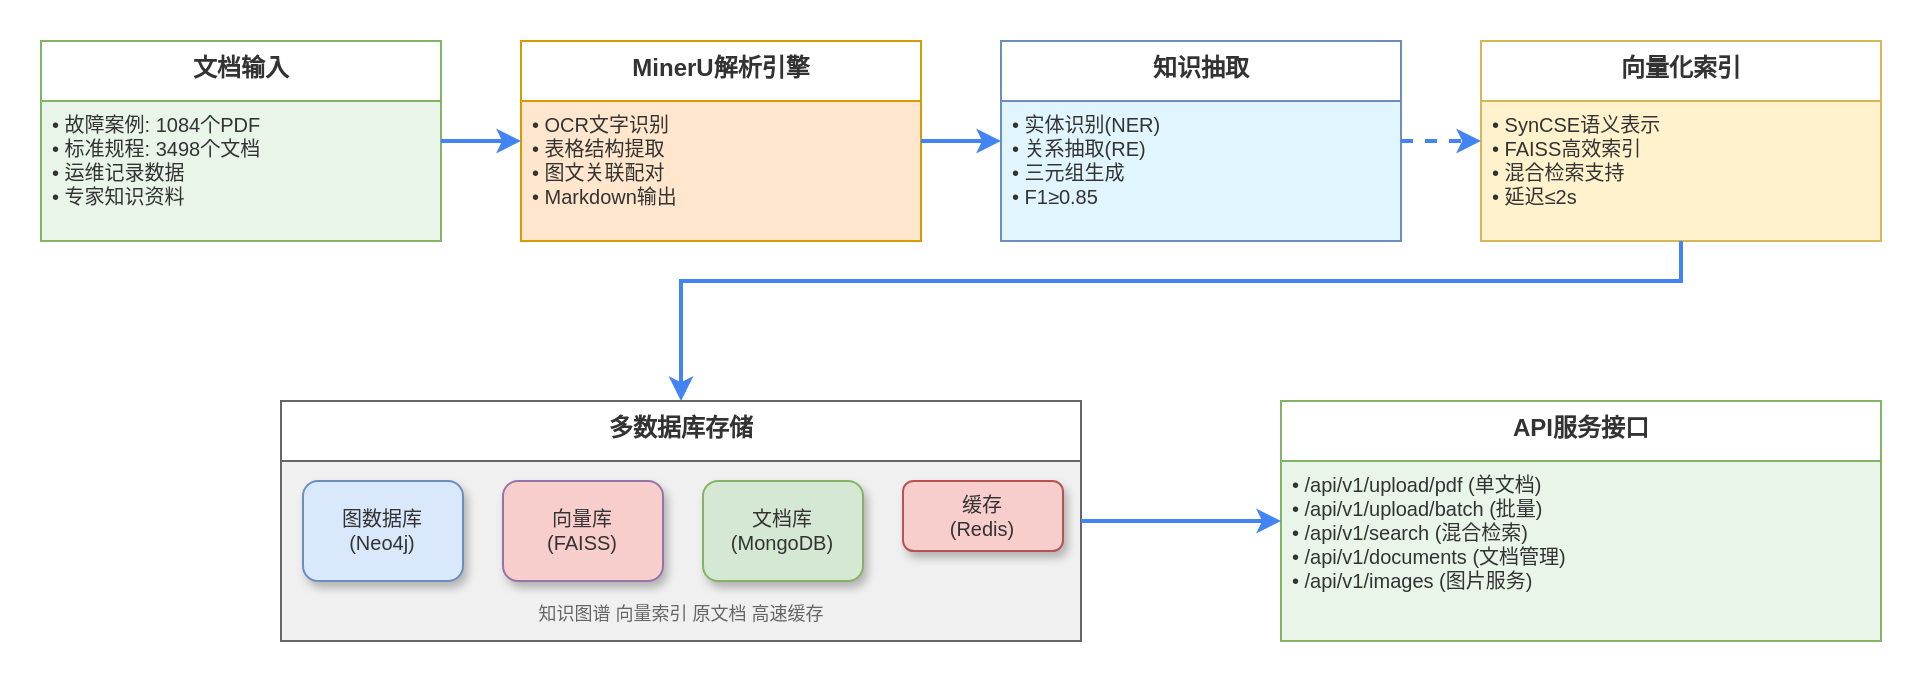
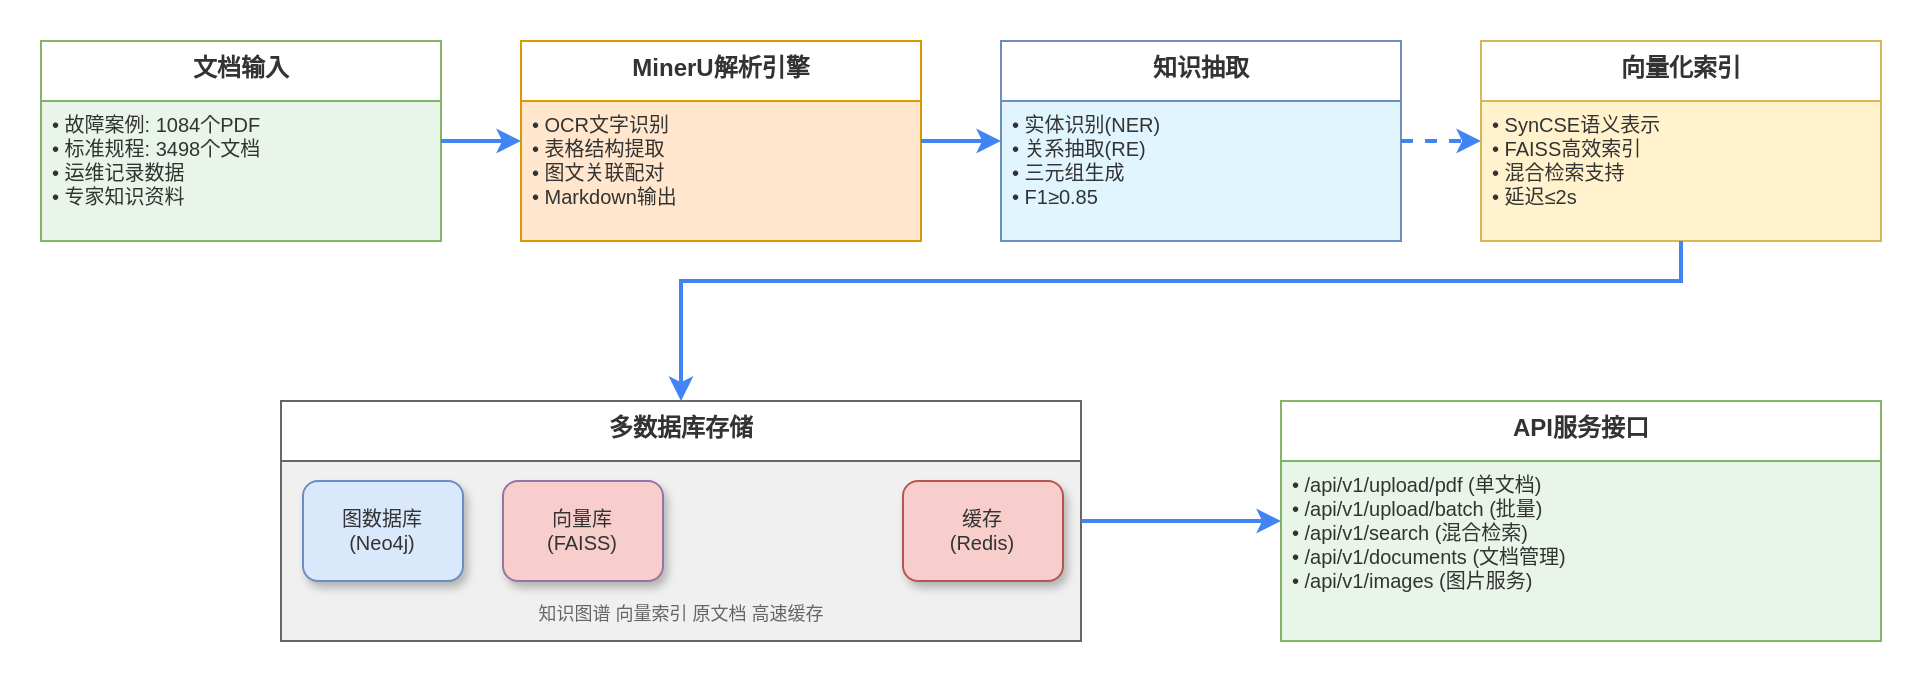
node "缓存 (Redis)": size 160x70 -> 160x100
node "文档库 (MongoDB)": removed
